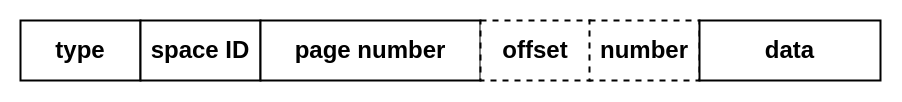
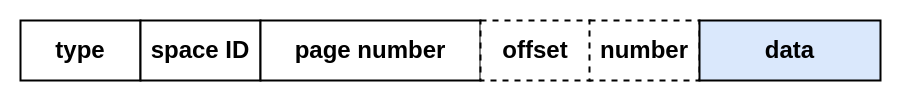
node "data": fillcolor #ffffff -> #dae8fc
